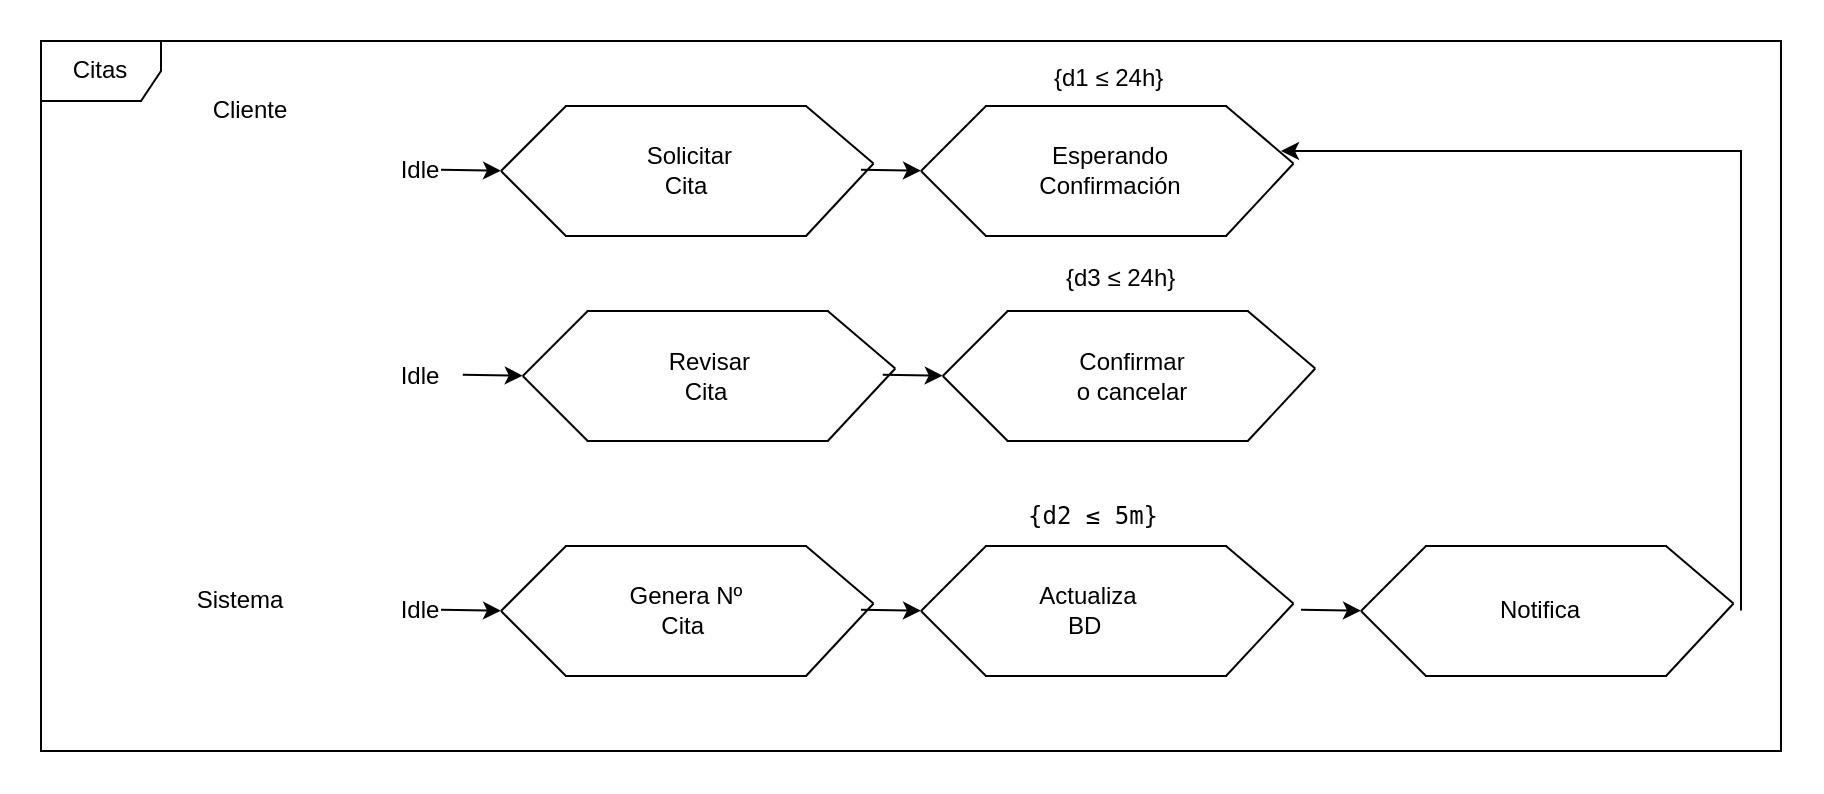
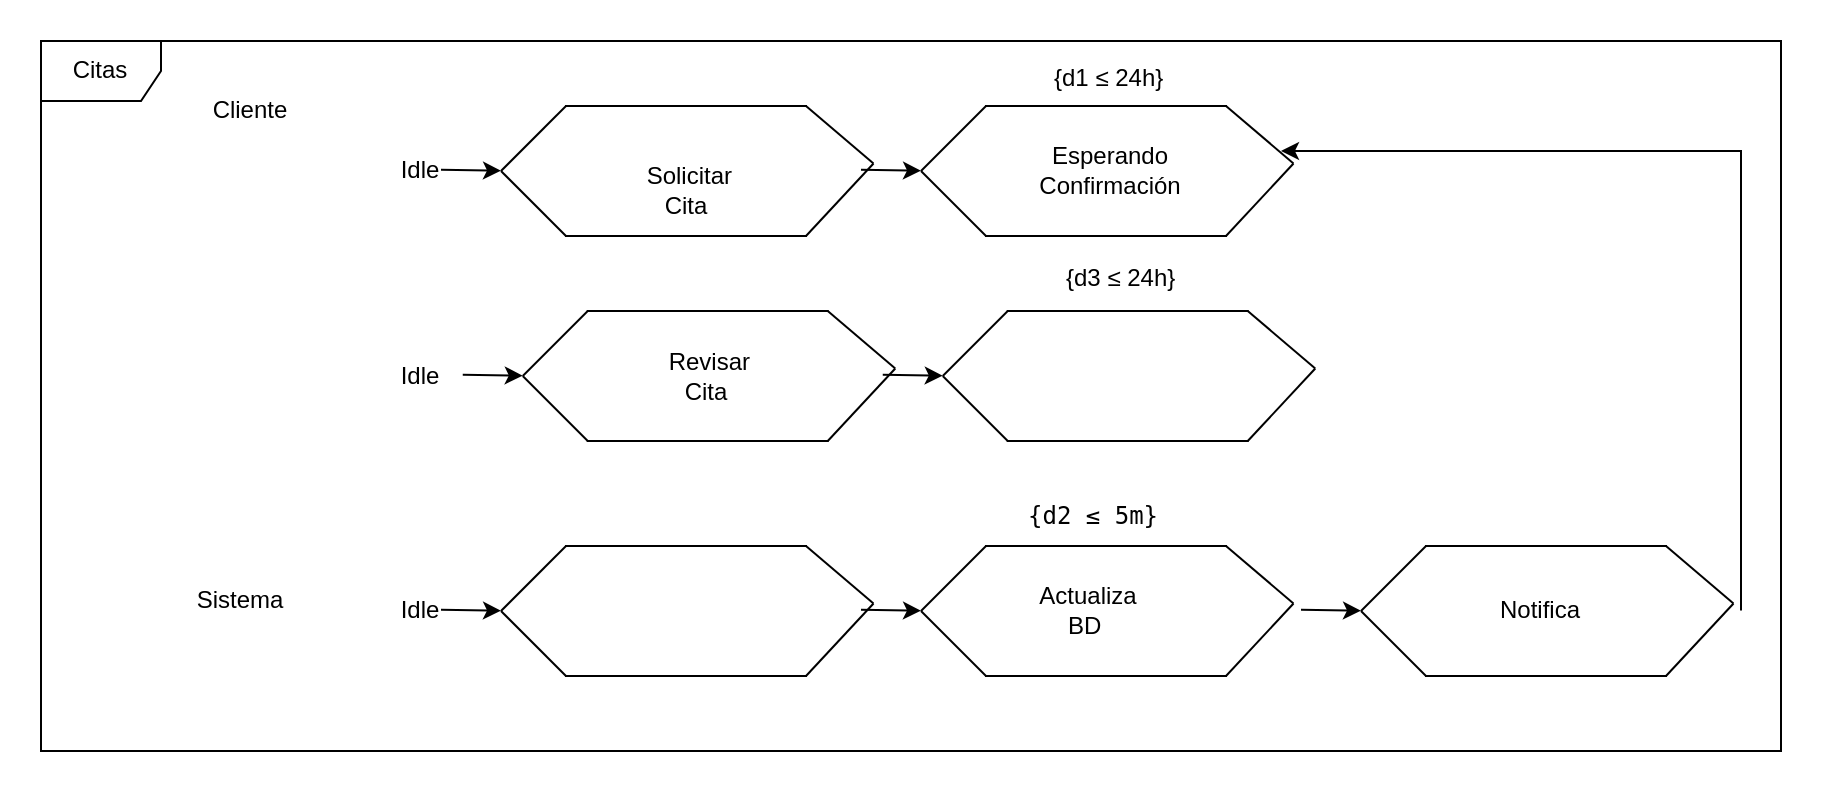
node "Solicitar Cita": moved (686, 171) -> (686, 191)
node "Confirmar o cancelar": removed
node "Genera Nº Cita": removed
